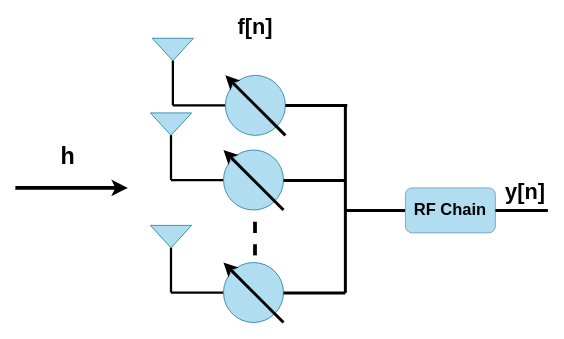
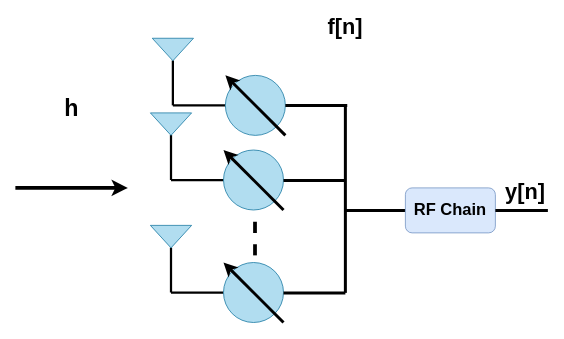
node "f[n]": moved (255, 27) -> (345, 27)
node "h": moved (68, 156) -> (72, 108)
node "RF Chain": fillcolor #b1ddf0 -> #dae8fc
